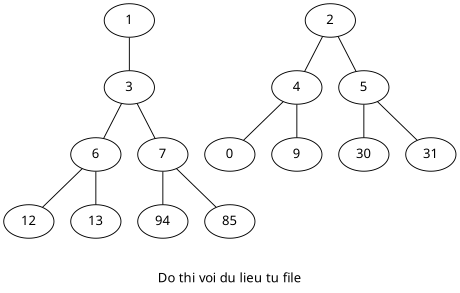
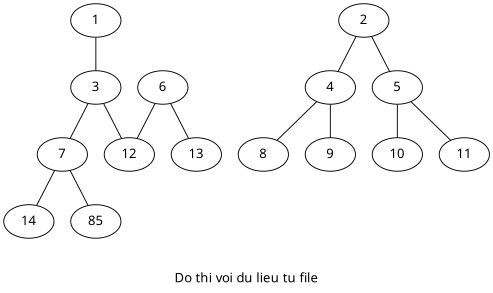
edge "3" -- "6": now "3" -- "12"
node "0": label "0" -> "8"
node "30": label "30" -> "10"
node "31": label "31" -> "11"
node "94": label "94" -> "14"
